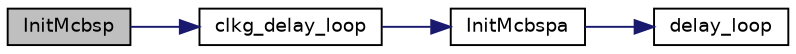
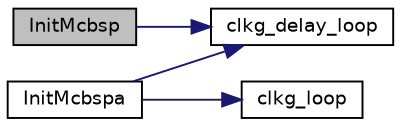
edge "clkg_delay_loop" -> "InitMcbspa": reversed
node "delay_loop": label "delay_loop" -> "clkg_loop"
